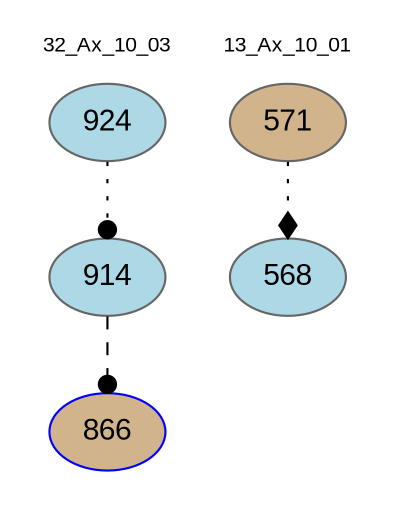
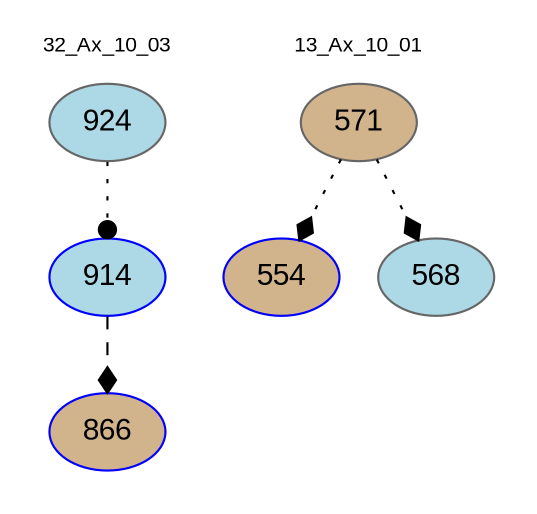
node "914": color gray40 -> blue
node "554": added
edge "914" -> "866": arrowhead dot -> diamond
